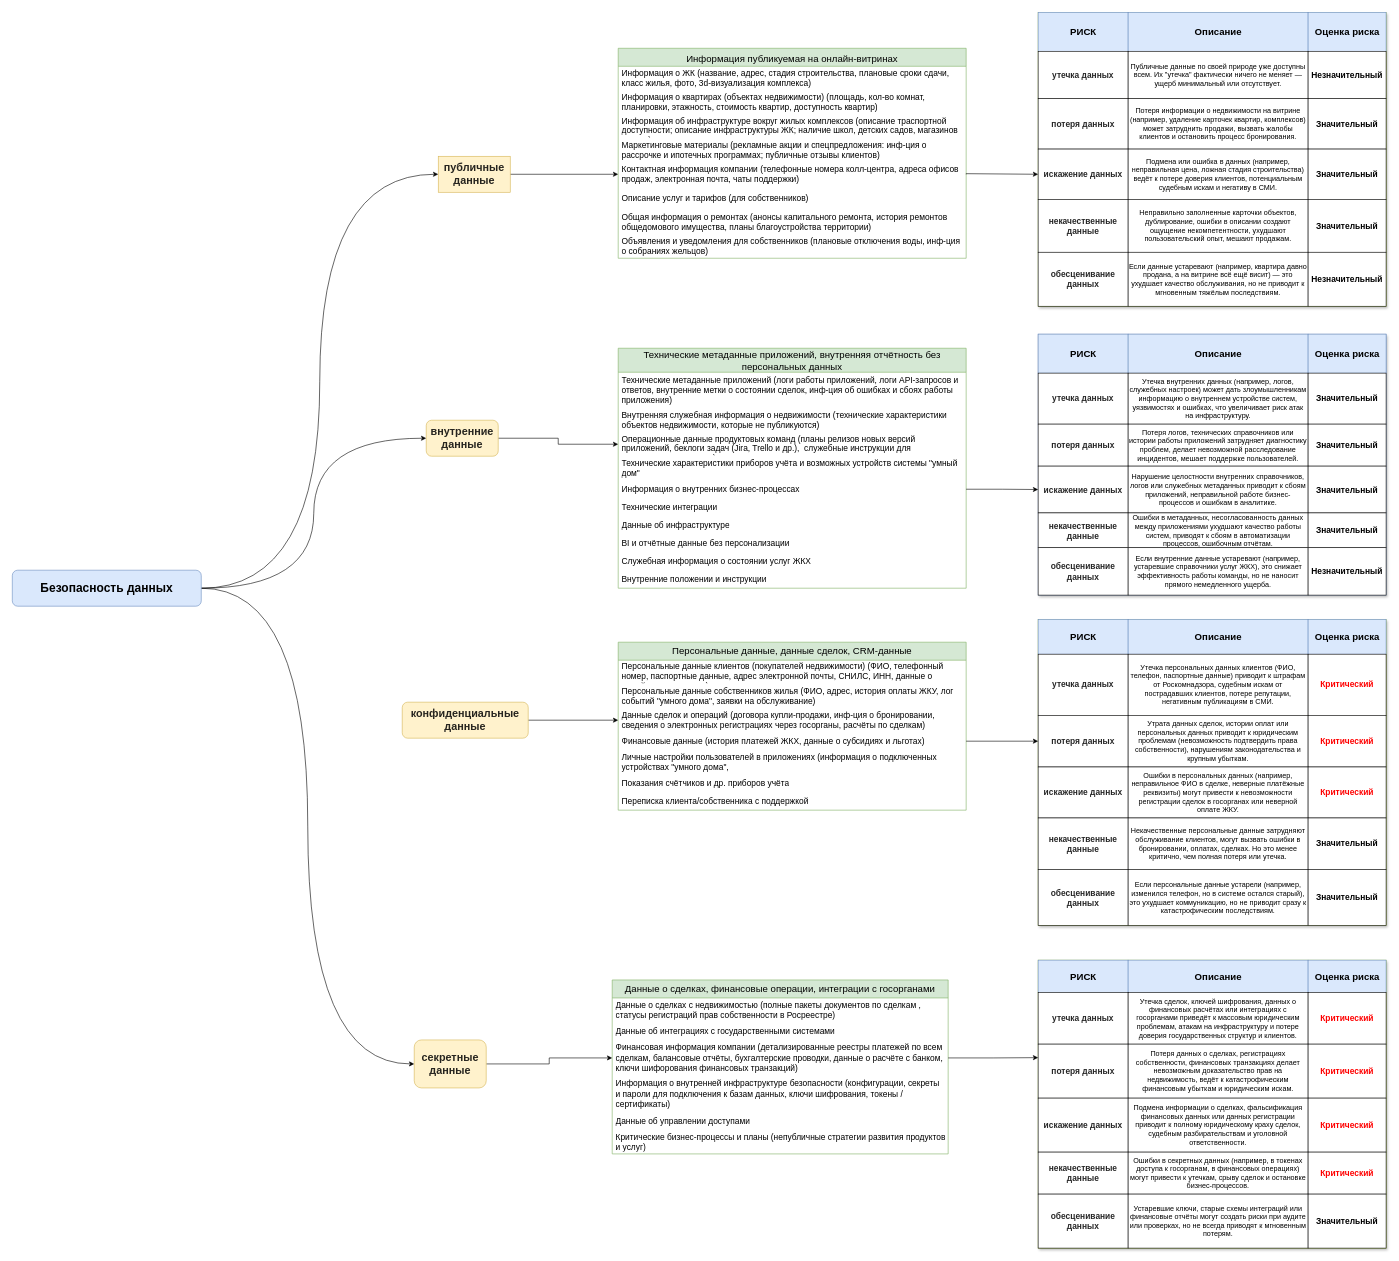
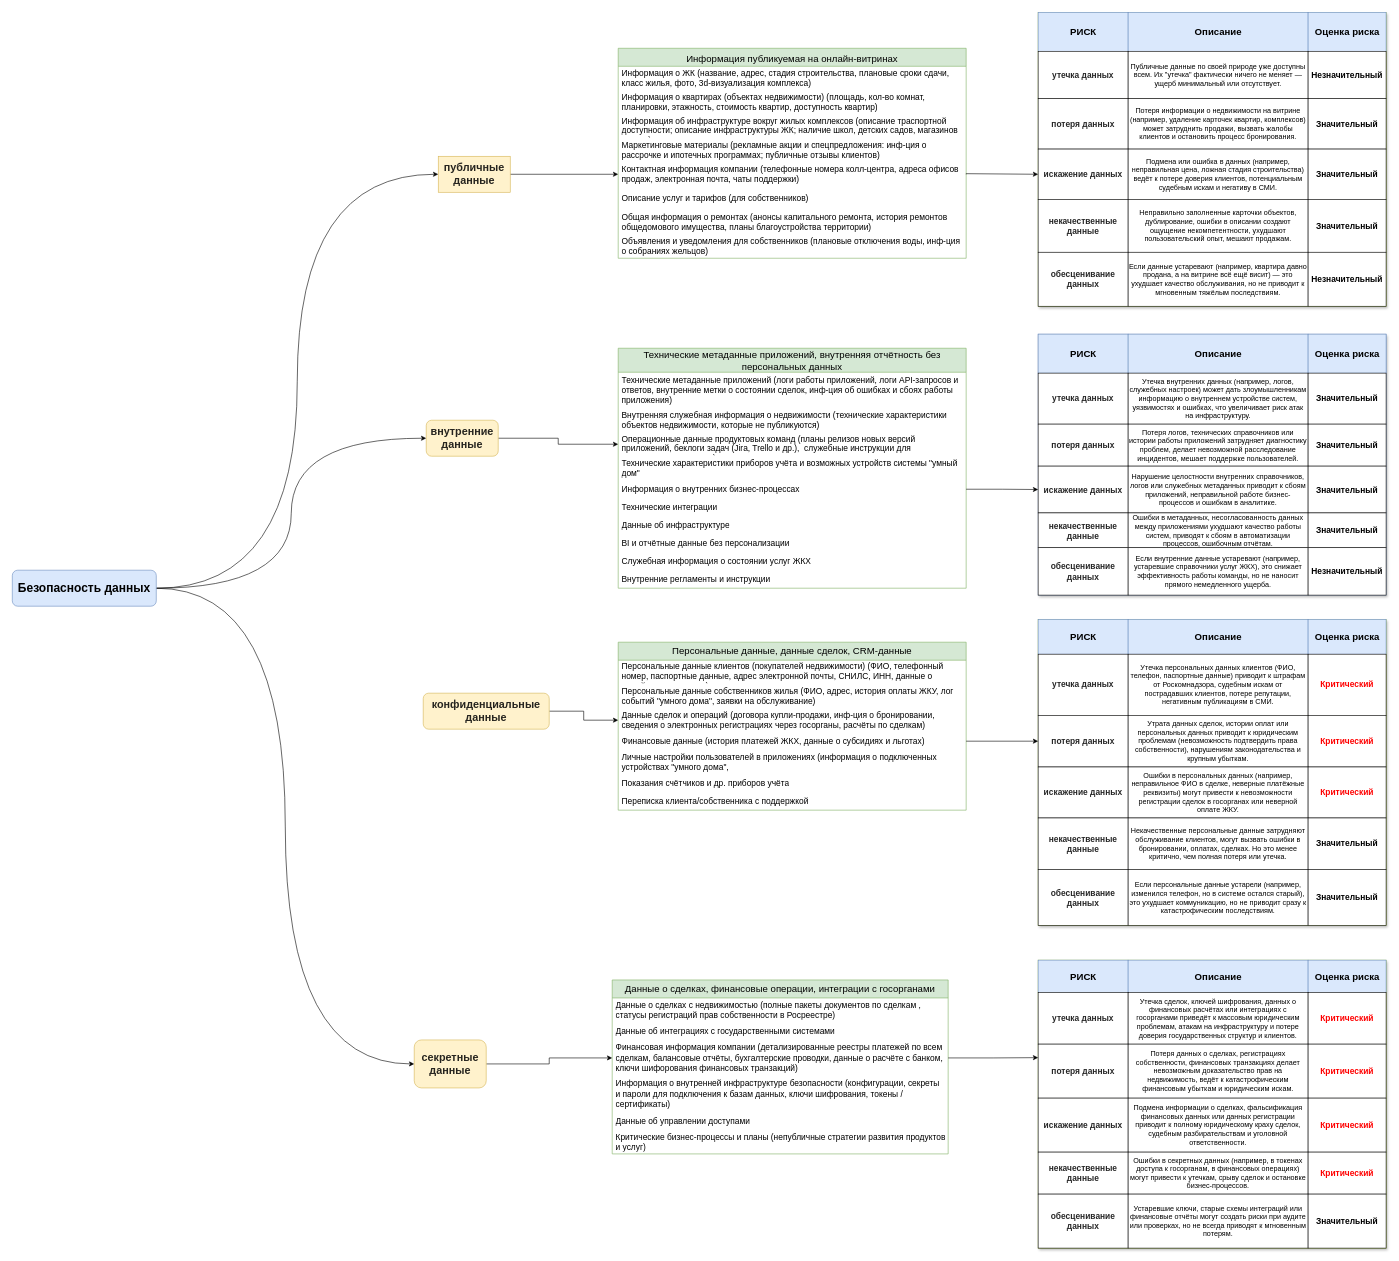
node "Внутренние положении и инструкции": label "Внутренние положении и инструкции" -> "Внутренние регламенты и инструкции"
node "Безопасность данных": size 189x36 -> 144x36
node "конфиденциальные данные": moved (465, 720) -> (486, 711)
